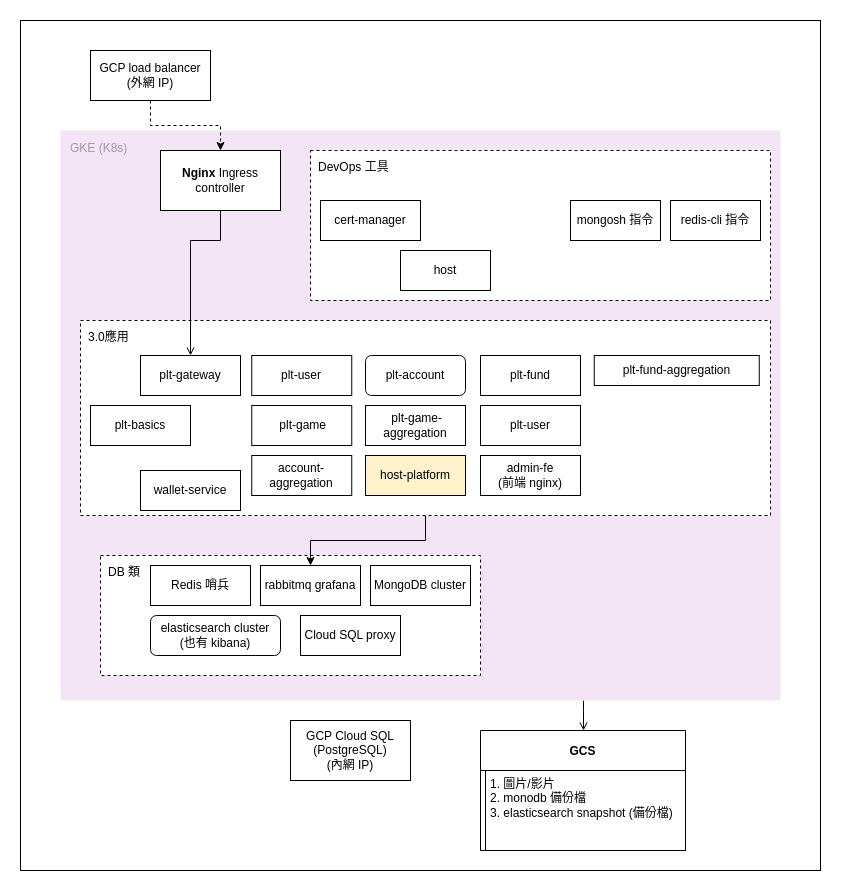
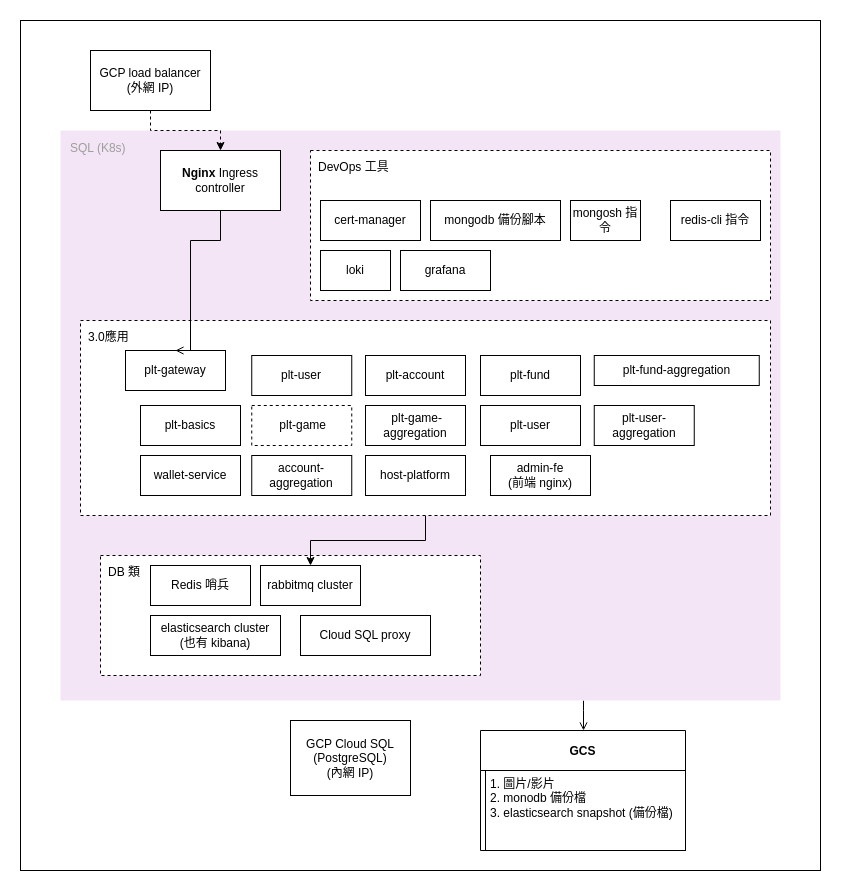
node "GCP load balancer (外網 IP)": size 120x50 -> 120x60
node "GKE (K8s)": label "GKE (K8s)" -> "SQL (K8s)"
node "mongodb 備份腳本": added
node "mongosh 指令": size 90x40 -> 70x40
node "loki": added
node "host": label "host" -> "grafana"
node "plt-gateway": moved (191, 376) -> (176, 371)
node "plt-account": shape rounded rectangle -> rectangle
node "plt-basics": moved (141, 426) -> (191, 426)
node "plt-game": style solid -> dashed
node "plt-user-aggregation": added
node "host-platform": fillcolor #fff2cc -> #ffffff
node "admin-fe (前端 nginx)": moved (531, 476) -> (541, 476)
node "wallet-service": moved (191, 491) -> (191, 476)
node "rabbitmq grafana": label "rabbitmq grafana" -> "rabbitmq cluster"
node "MongoDB cluster": removed
node "elasticsearch cluster (也有 kibana)": shape rounded rectangle -> rectangle
node "Cloud SQL proxy": size 100x40 -> 130x40
node "GCP Cloud SQL (PostgreSQL) (內網 IP)": size 120x60 -> 120x75
